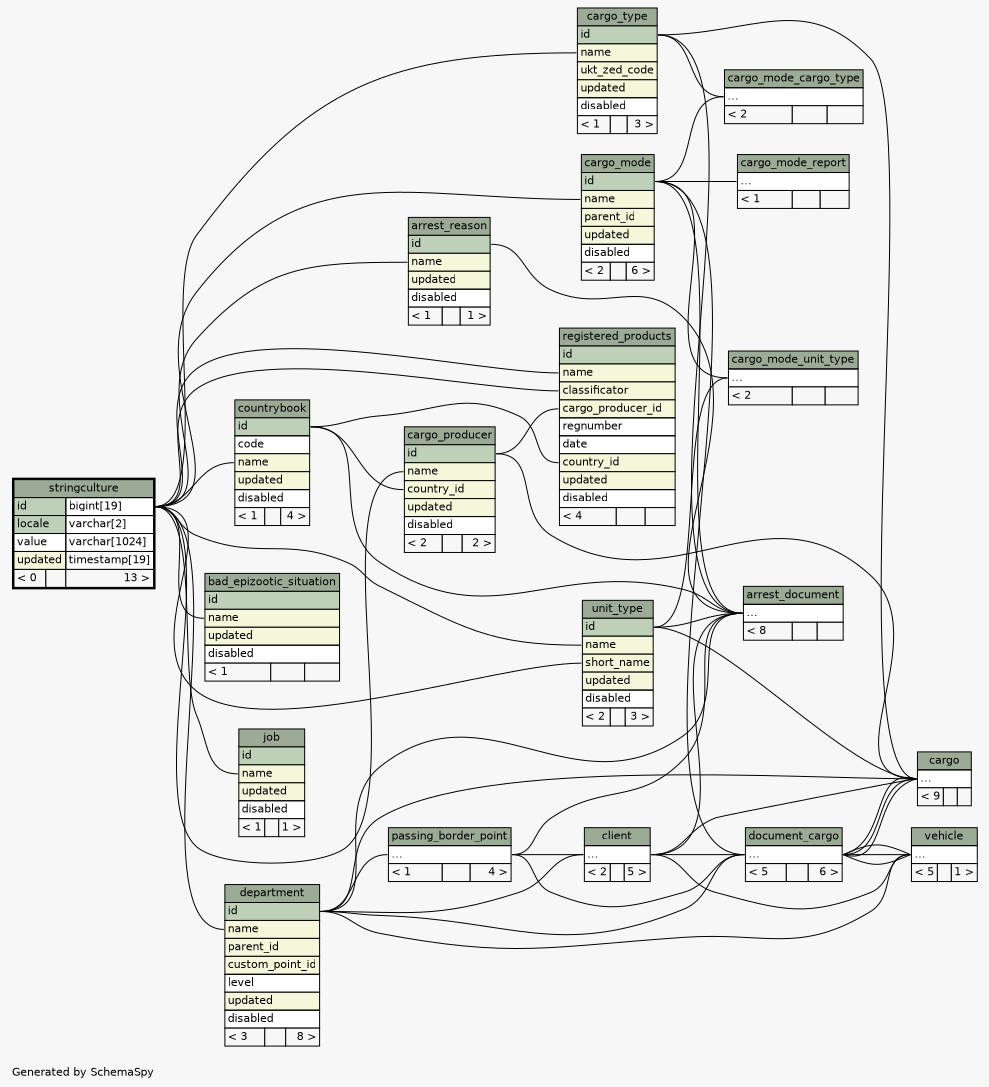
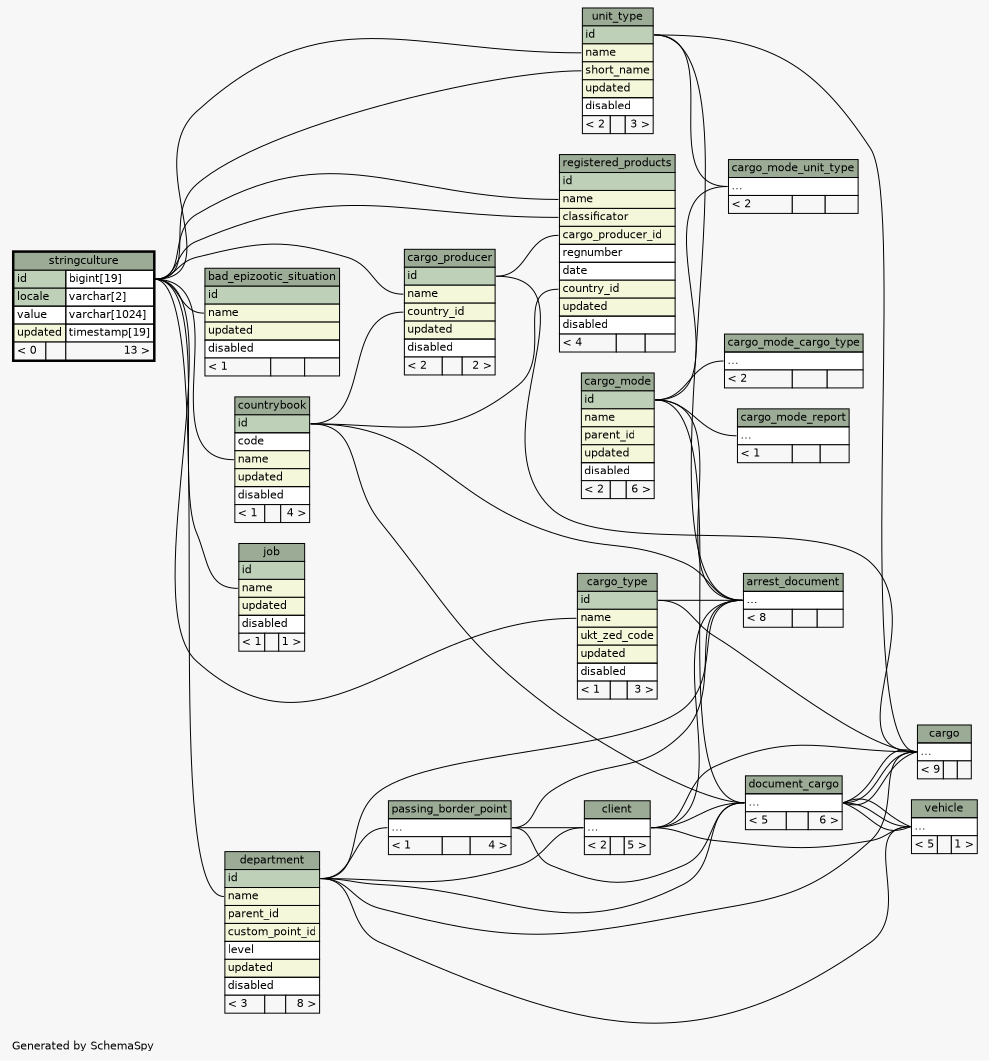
edge "cargo_type" -- "cargo_mode_cargo_type": removed
edge "cargo_mode" -- "stringculture": removed
node "arrest_reason": removed
edge "countrybook" -- "document_cargo": added
